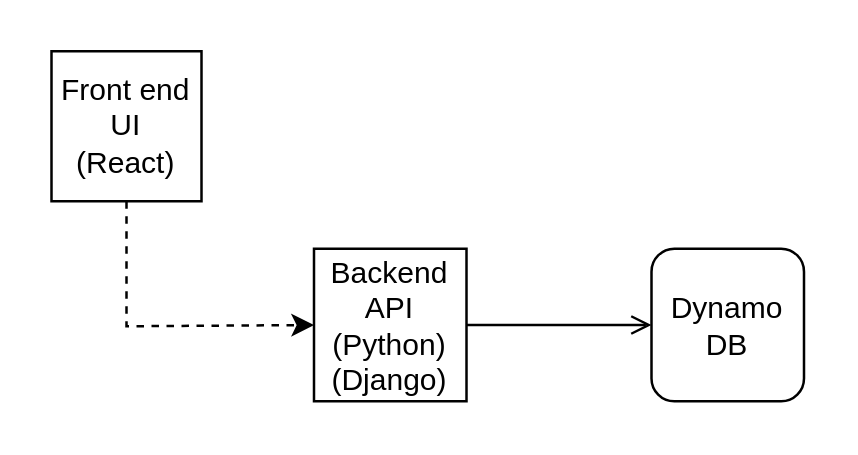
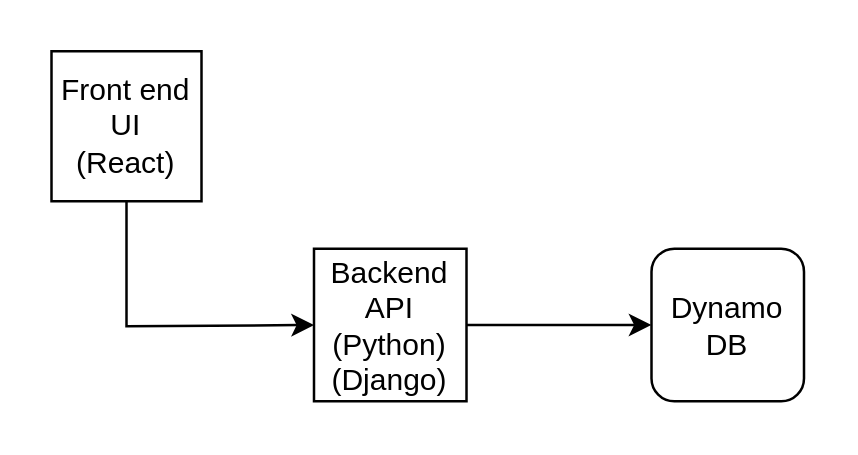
edge "Backend API (Python) (Django)" -> "Dynamo DB": arrowhead open -> classic
edge "Front end UI (React)" -> "Backend API (Python) (Django)": style dashed -> solid
